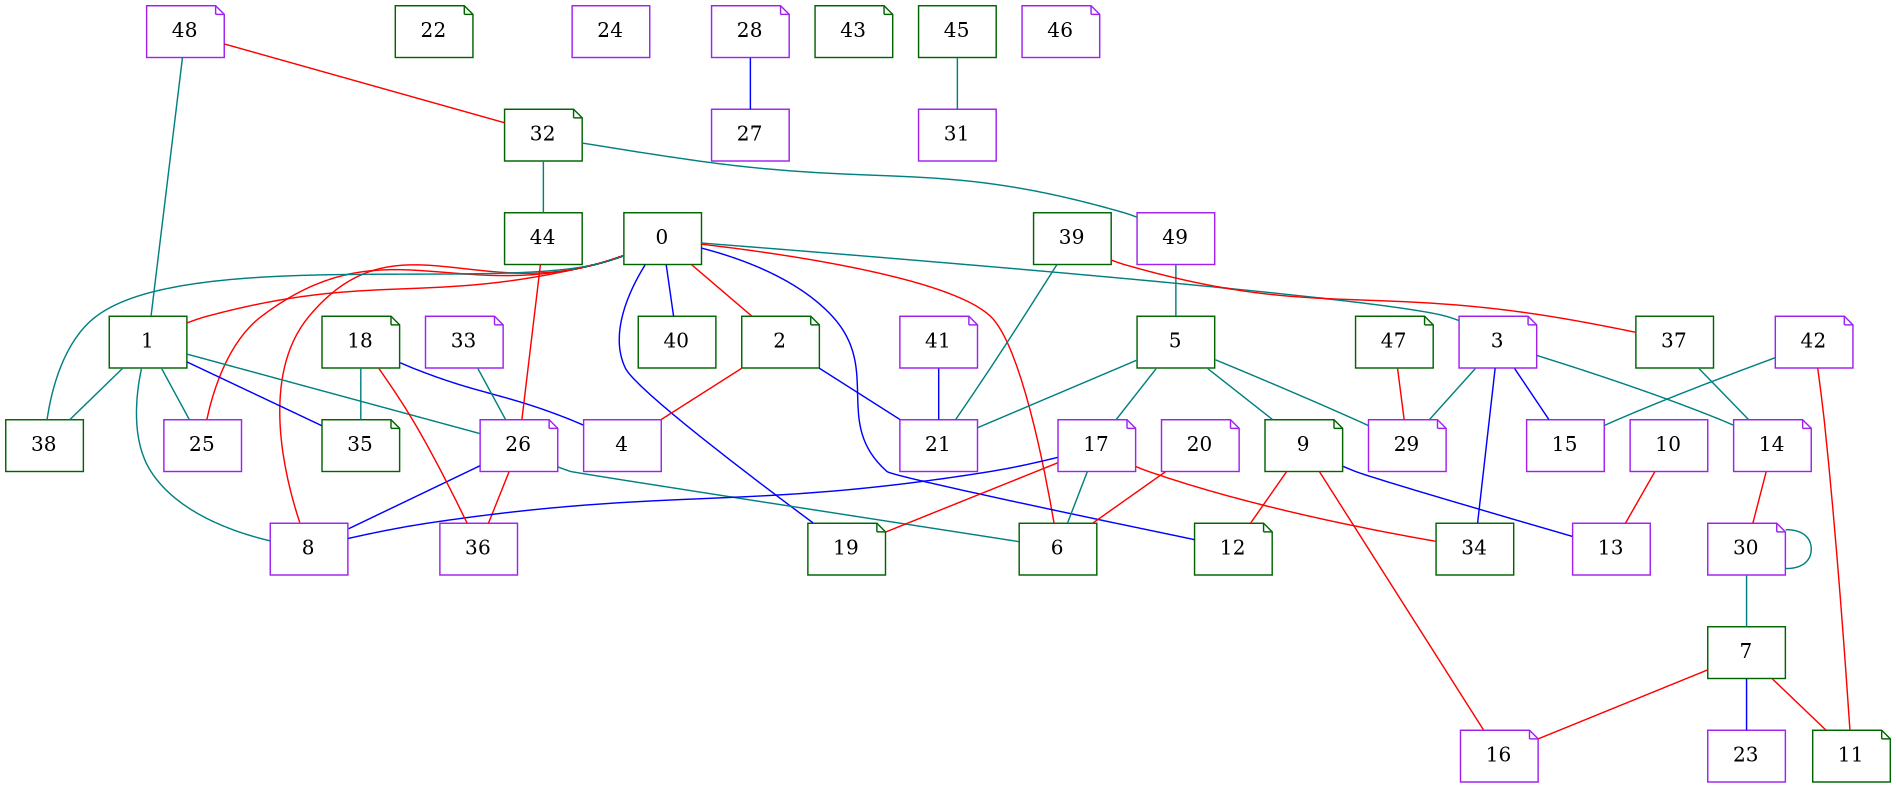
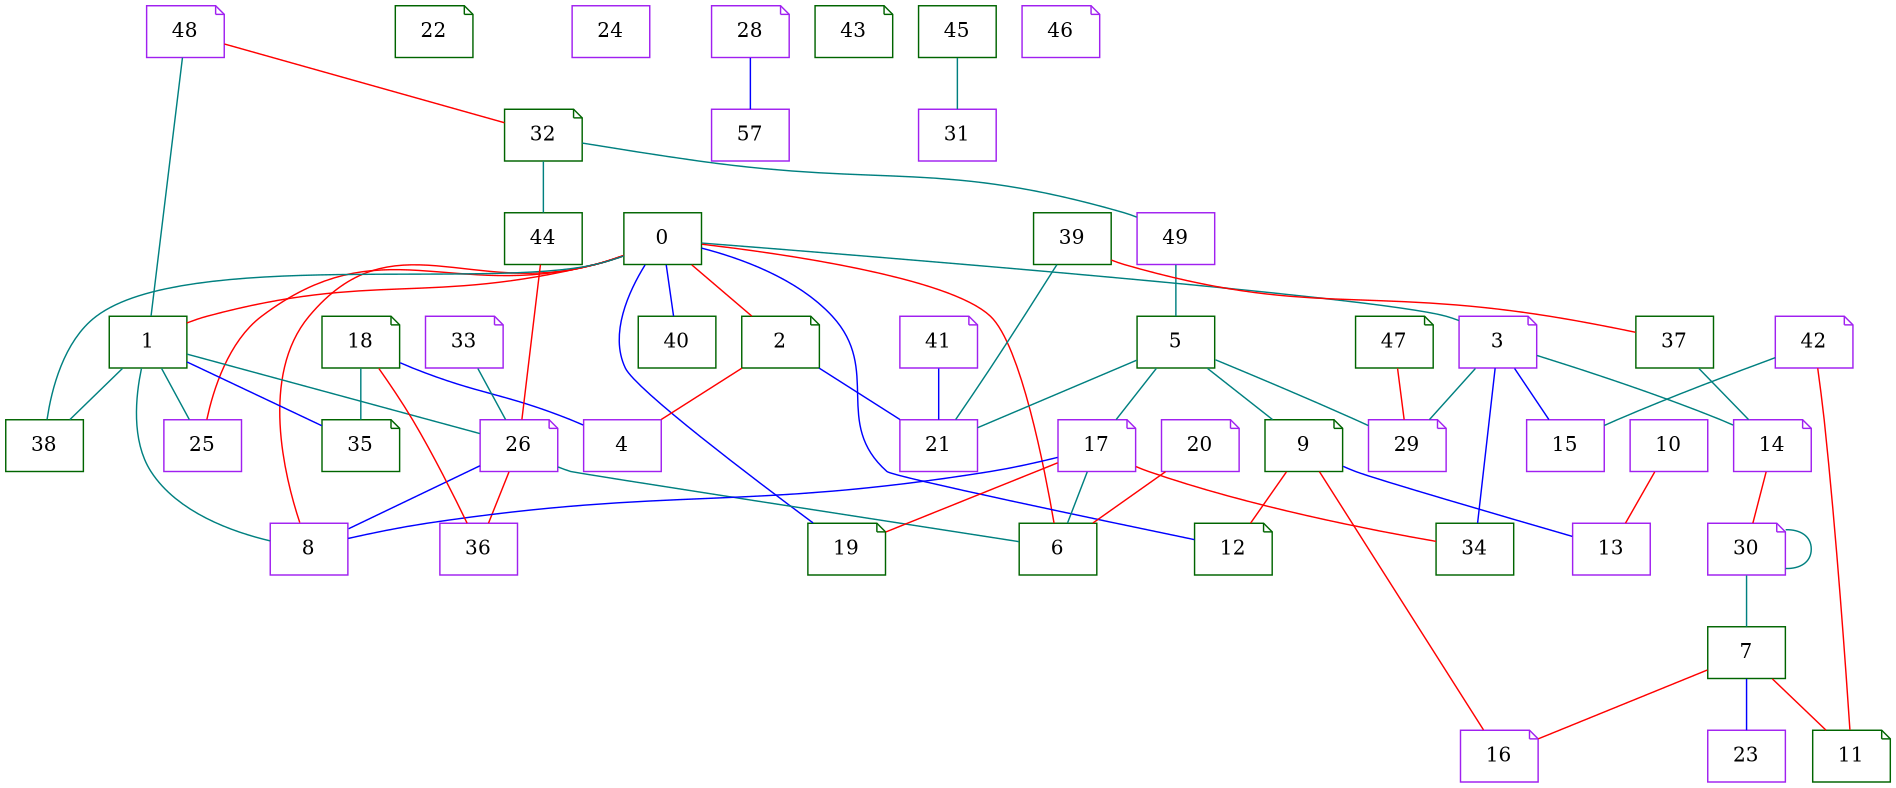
node "27": label "27" -> "57"
